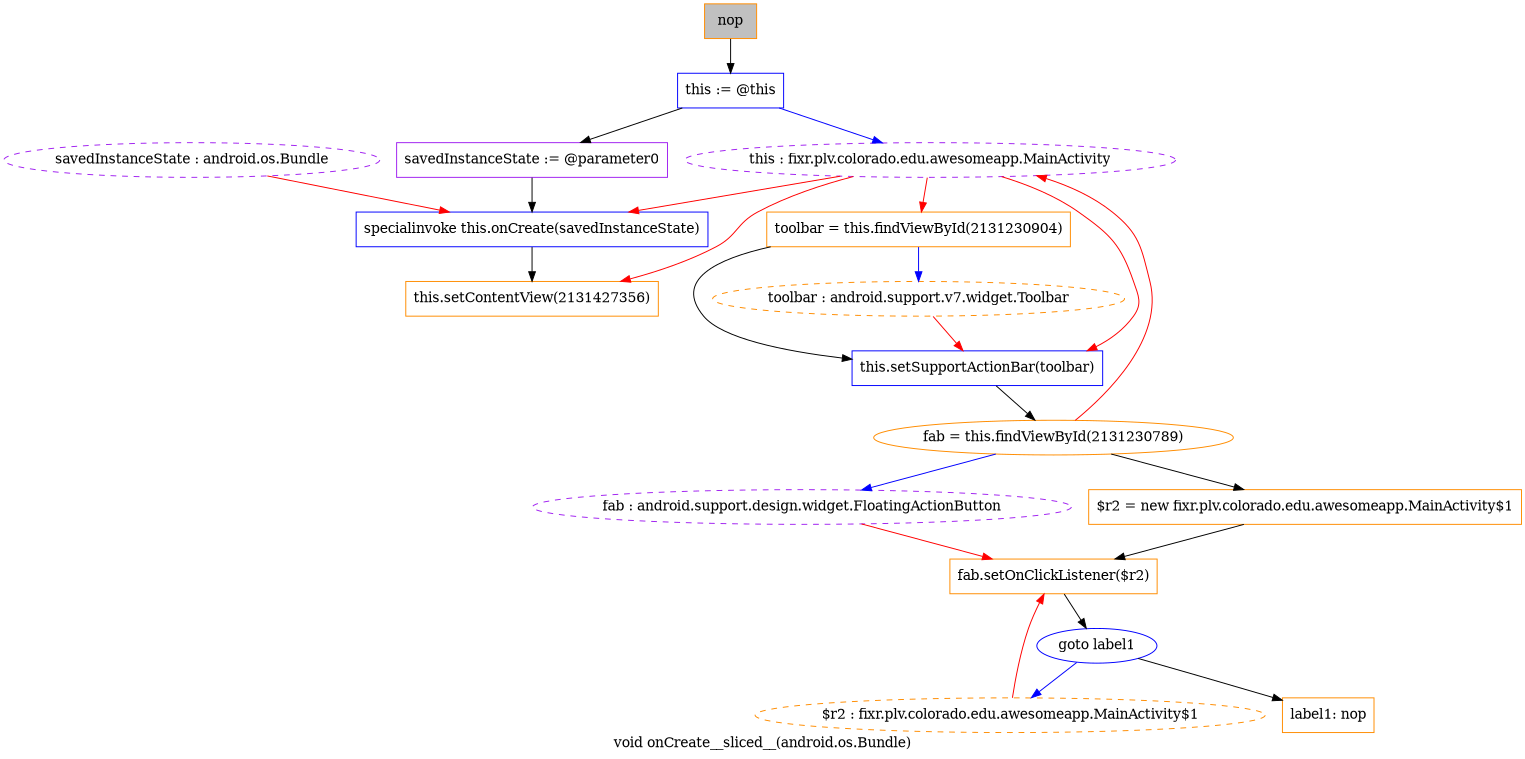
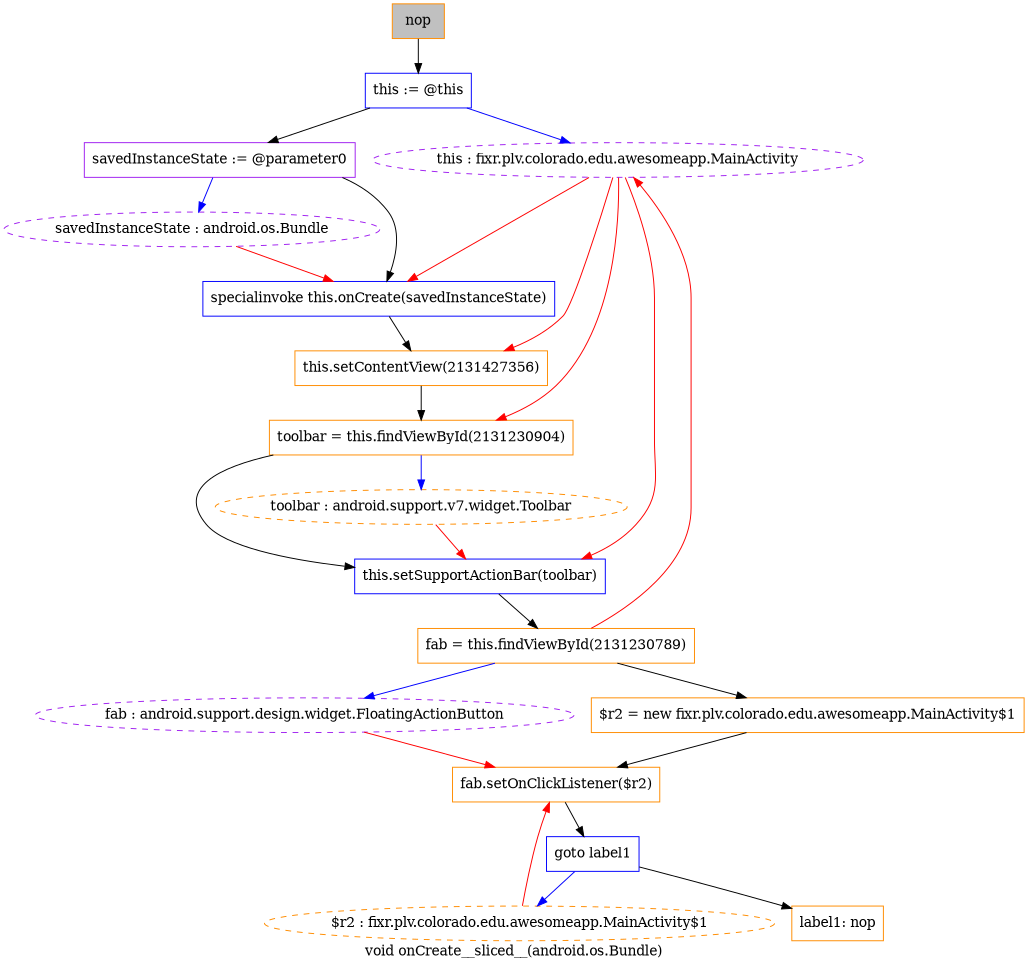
edge "savedInstanceState := @parameter0" -> "savedInstanceState : android.os.Bundle": added
edge "this.setContentView(2131427356)" -> "toolbar = this.findViewById(2131230904)": added
node "fab = this.findViewById(2131230789)": shape ellipse -> box
node "goto label1": shape ellipse -> box
